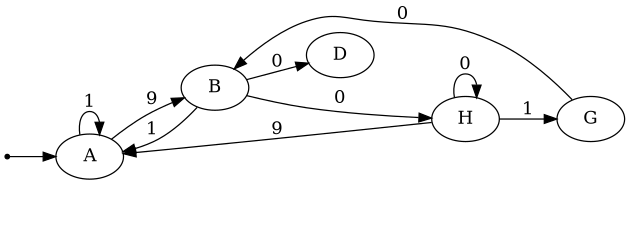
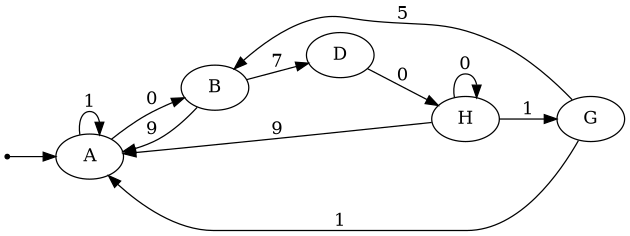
edge "G" -> "B": label "0" -> "5"
edge "B" -> "D": label "0" -> "7"
edge "A" -> "B": label "9" -> "0"
edge "B" -> "H": now "D" -> "H"
edge "B" -> "A": label "1" -> "9"
edge "G" -> "A": added, label "1"
